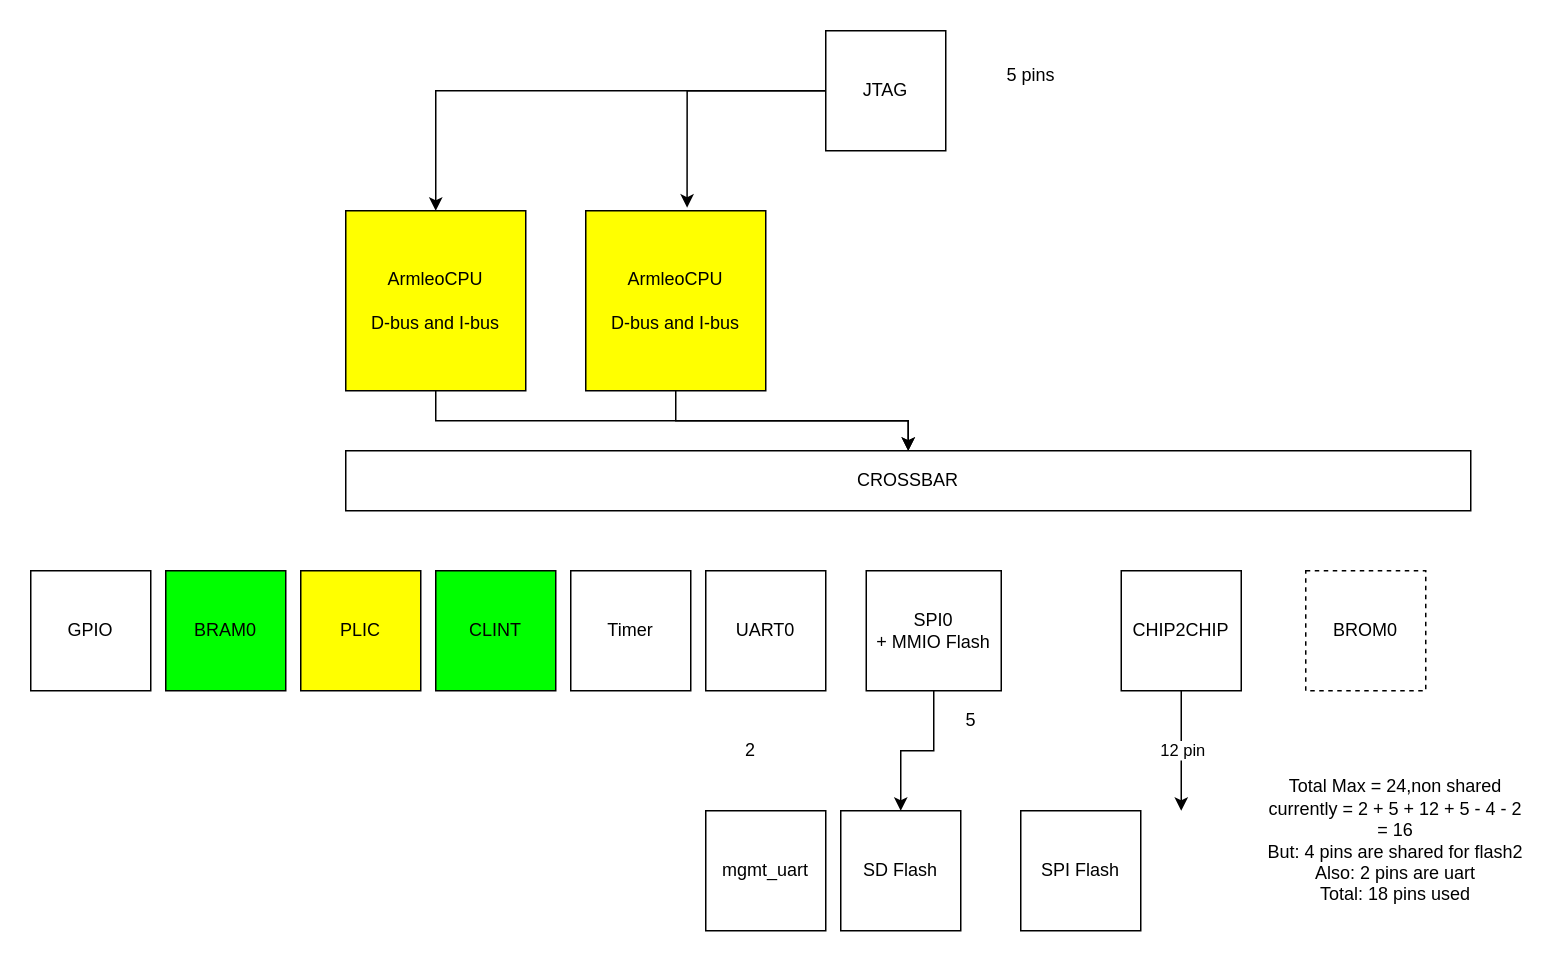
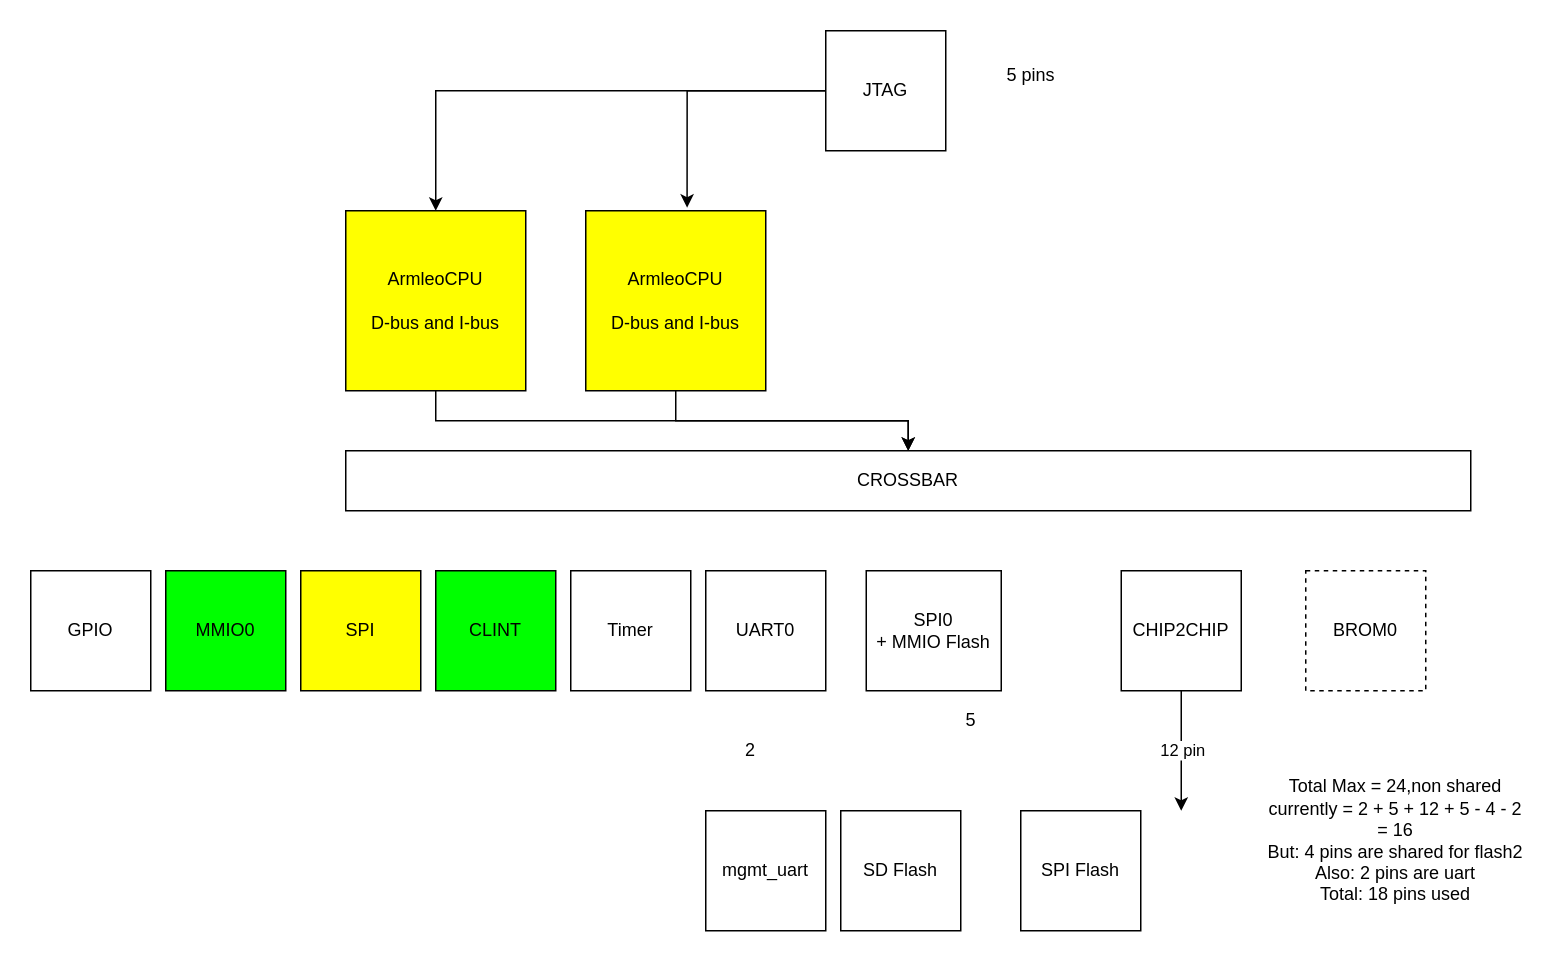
node "BRAM0": label "BRAM0" -> "MMIO0"
node "PLIC": label "PLIC" -> "SPI"
edge "SPI0 + MMIO Flash" -> "SD Flash": removed
